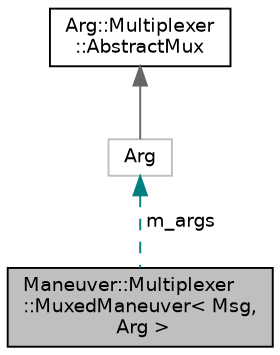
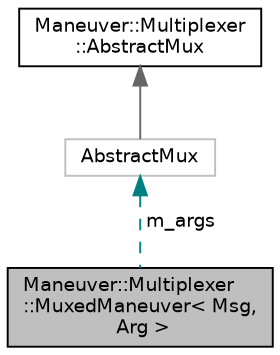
node "Arg::Multiplexer ::AbstractMux": label "Arg::Multiplexer ::AbstractMux" -> "Maneuver::Multiplexer ::AbstractMux"
node "Arg": label "Arg" -> "AbstractMux"
